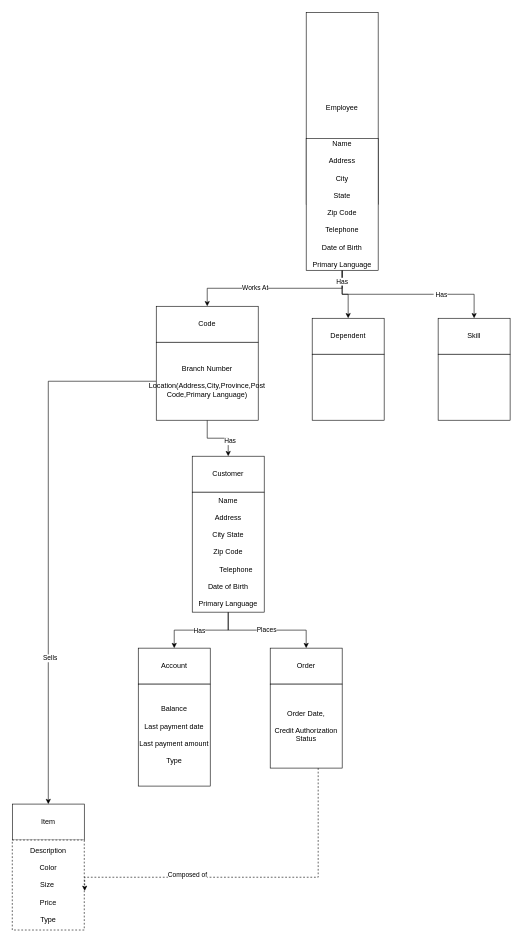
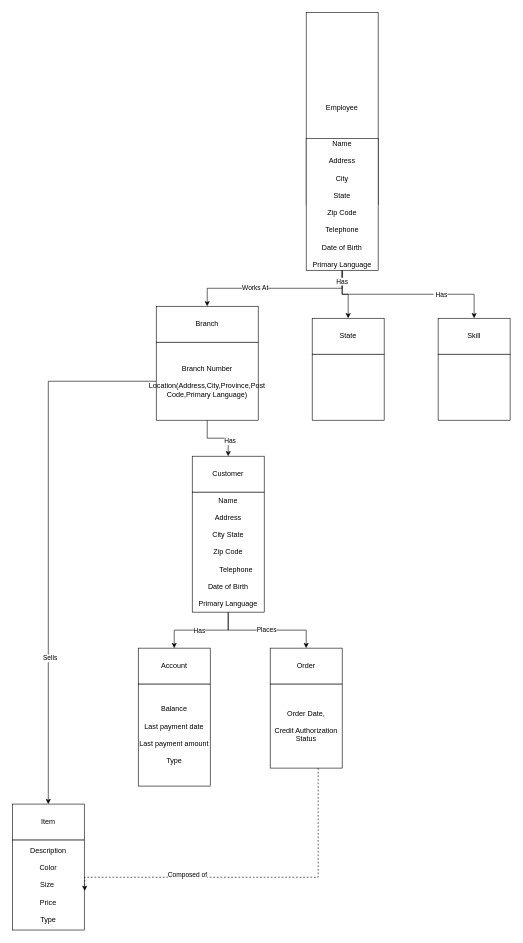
node "Code": label "Code" -> "Branch"
node "Dependent": label "Dependent" -> "State"
node "Description Color Size Price Type": style dashed -> solid
